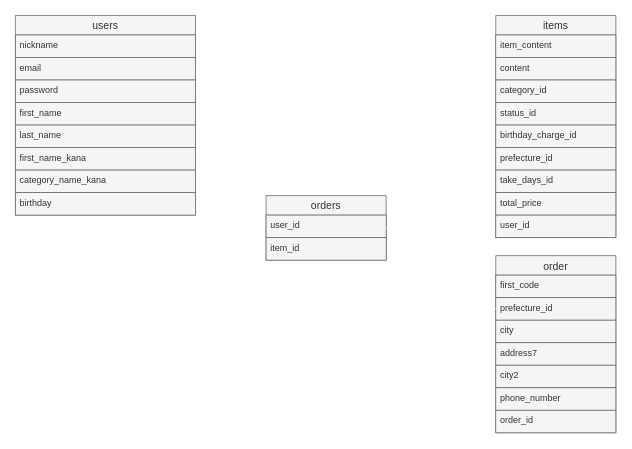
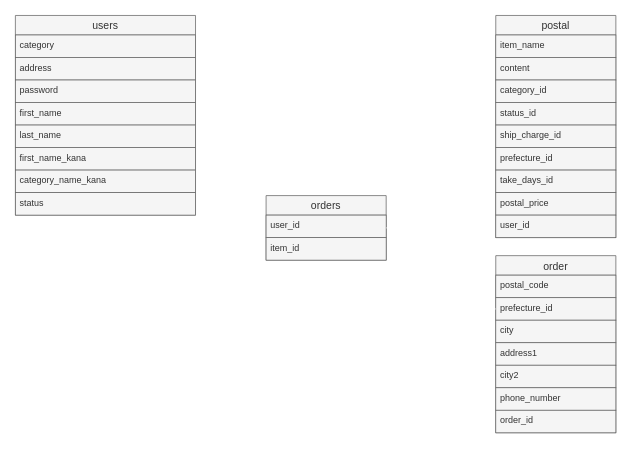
node "items": label "items" -> "postal"
node "nickname": label "nickname" -> "category"
node "item_content": label "item_content" -> "item_name"
node "email": label "email" -> "address"
node "birthday_charge_id": label "birthday_charge_id" -> "ship_charge_id"
node "birthday": label "birthday" -> "status"
node "total_price": label "total_price" -> "postal_price"
node "first_code": label "first_code" -> "postal_code"
node "address7": label "address7" -> "address1"
